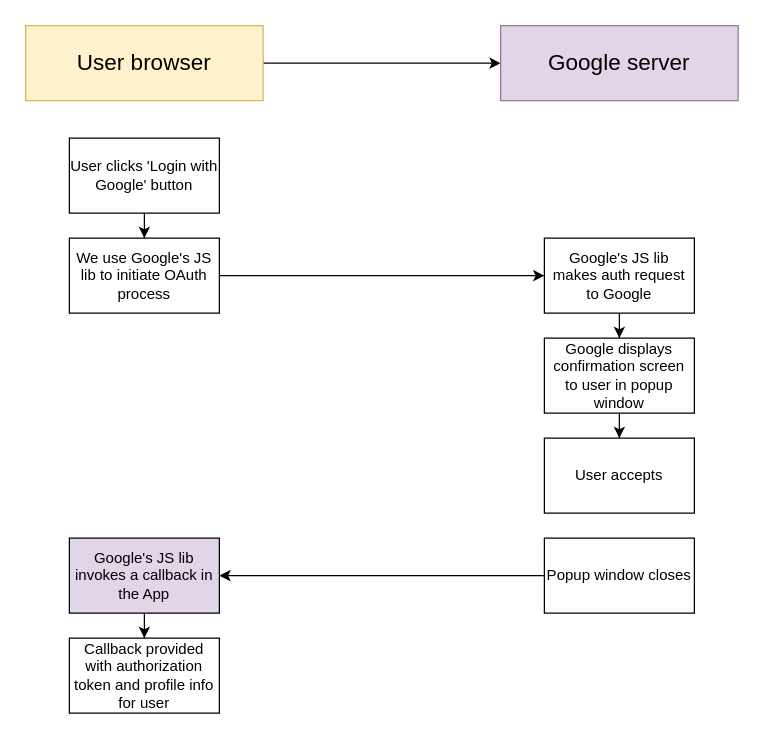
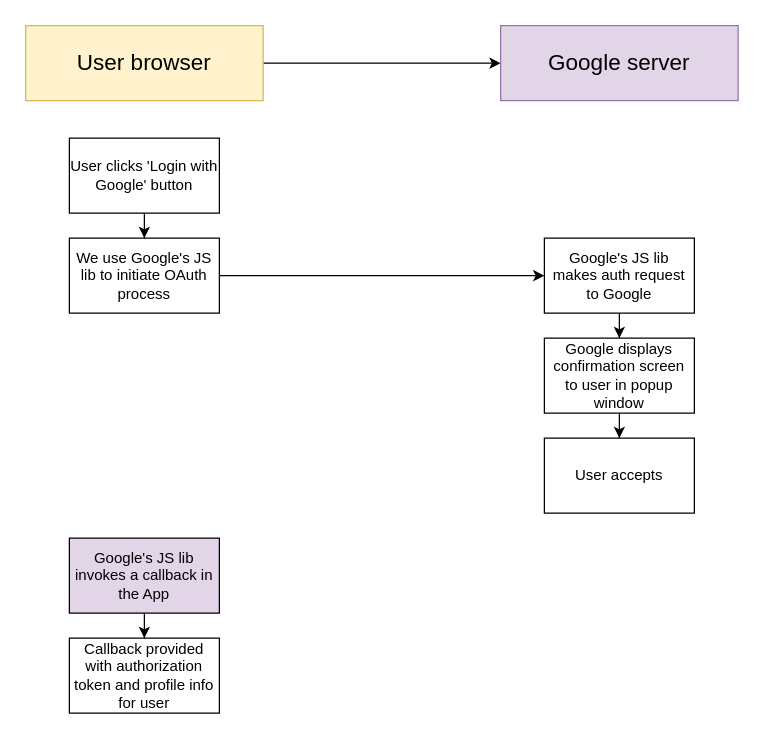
edge "Popup window closes" -> "Google's JS lib invokes a callback in the App": removed
node "Popup window closes": removed
